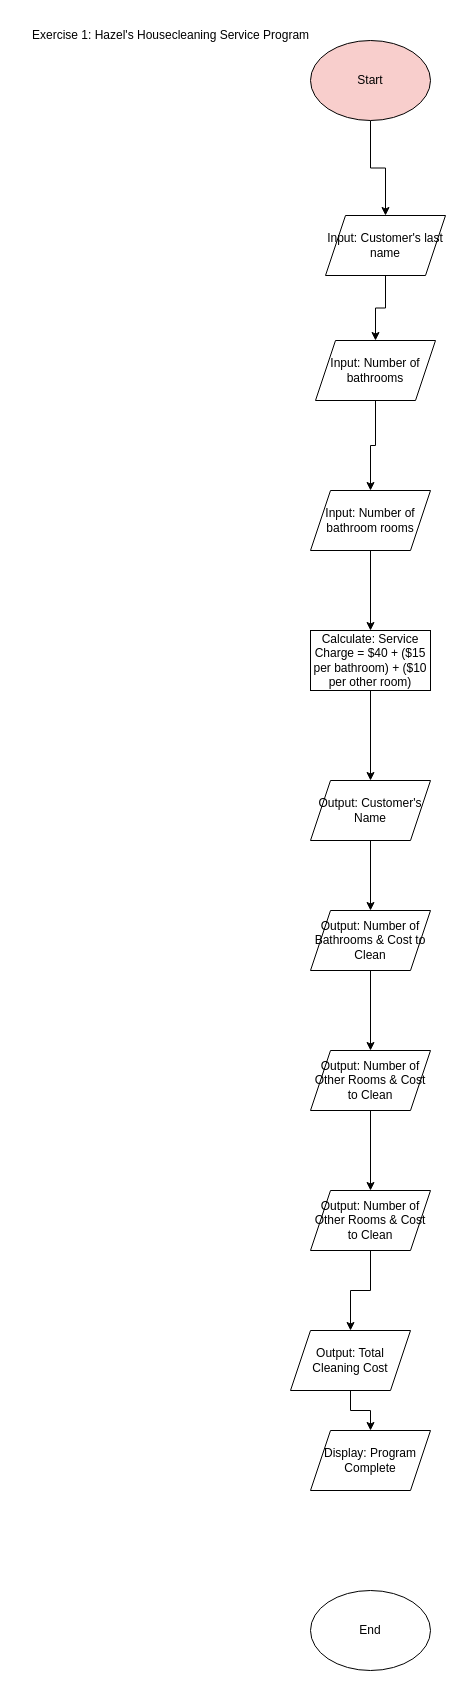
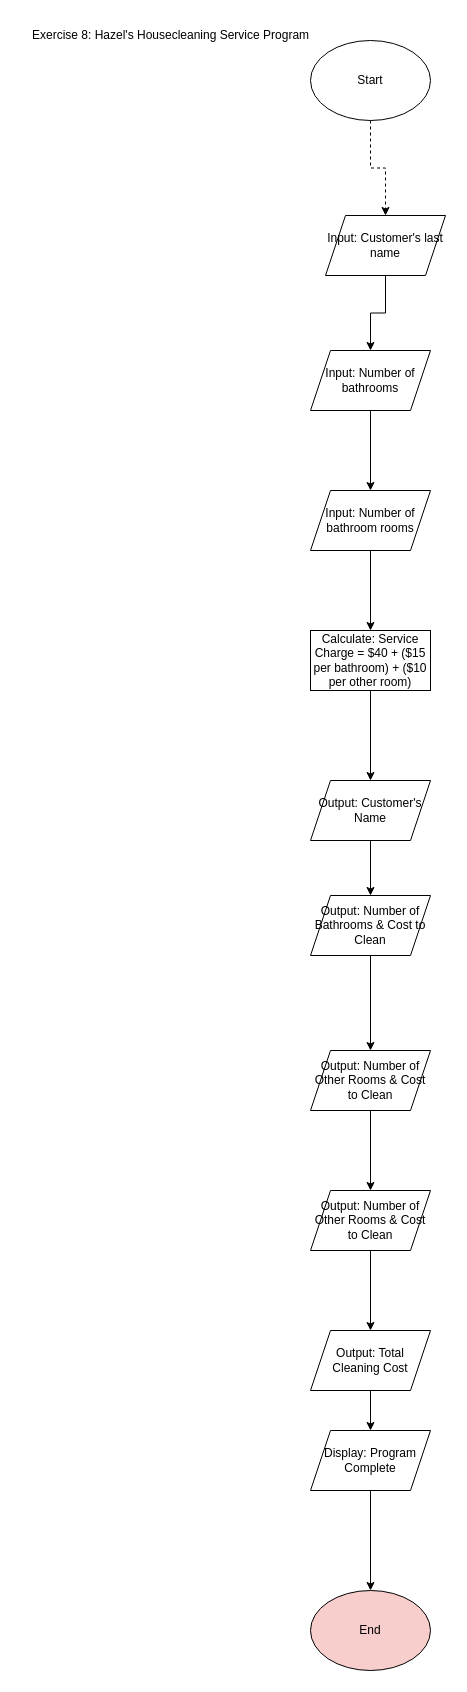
node "Exercise 1: Hazel's Housecleaning Service Program": label "Exercise 1: Hazel's Housecleaning Service Program" -> "Exercise 8: Hazel's Housecleaning Service Program"
node "Start": fillcolor #f8cecc -> #ffffff
edge "Start" -> "Input: Customer's last name": style solid -> dashed
node "Input: Number of bathrooms": moved (376, 371) -> (371, 381)
node "Output: Number of Bathrooms & Cost to Clean": moved (371, 941) -> (371, 926)
node "Output: Total Cleaning Cost": moved (351, 1361) -> (371, 1361)
edge "Display: Program Complete" -> "End": added
node "End": fillcolor #ffffff -> #f8cecc
